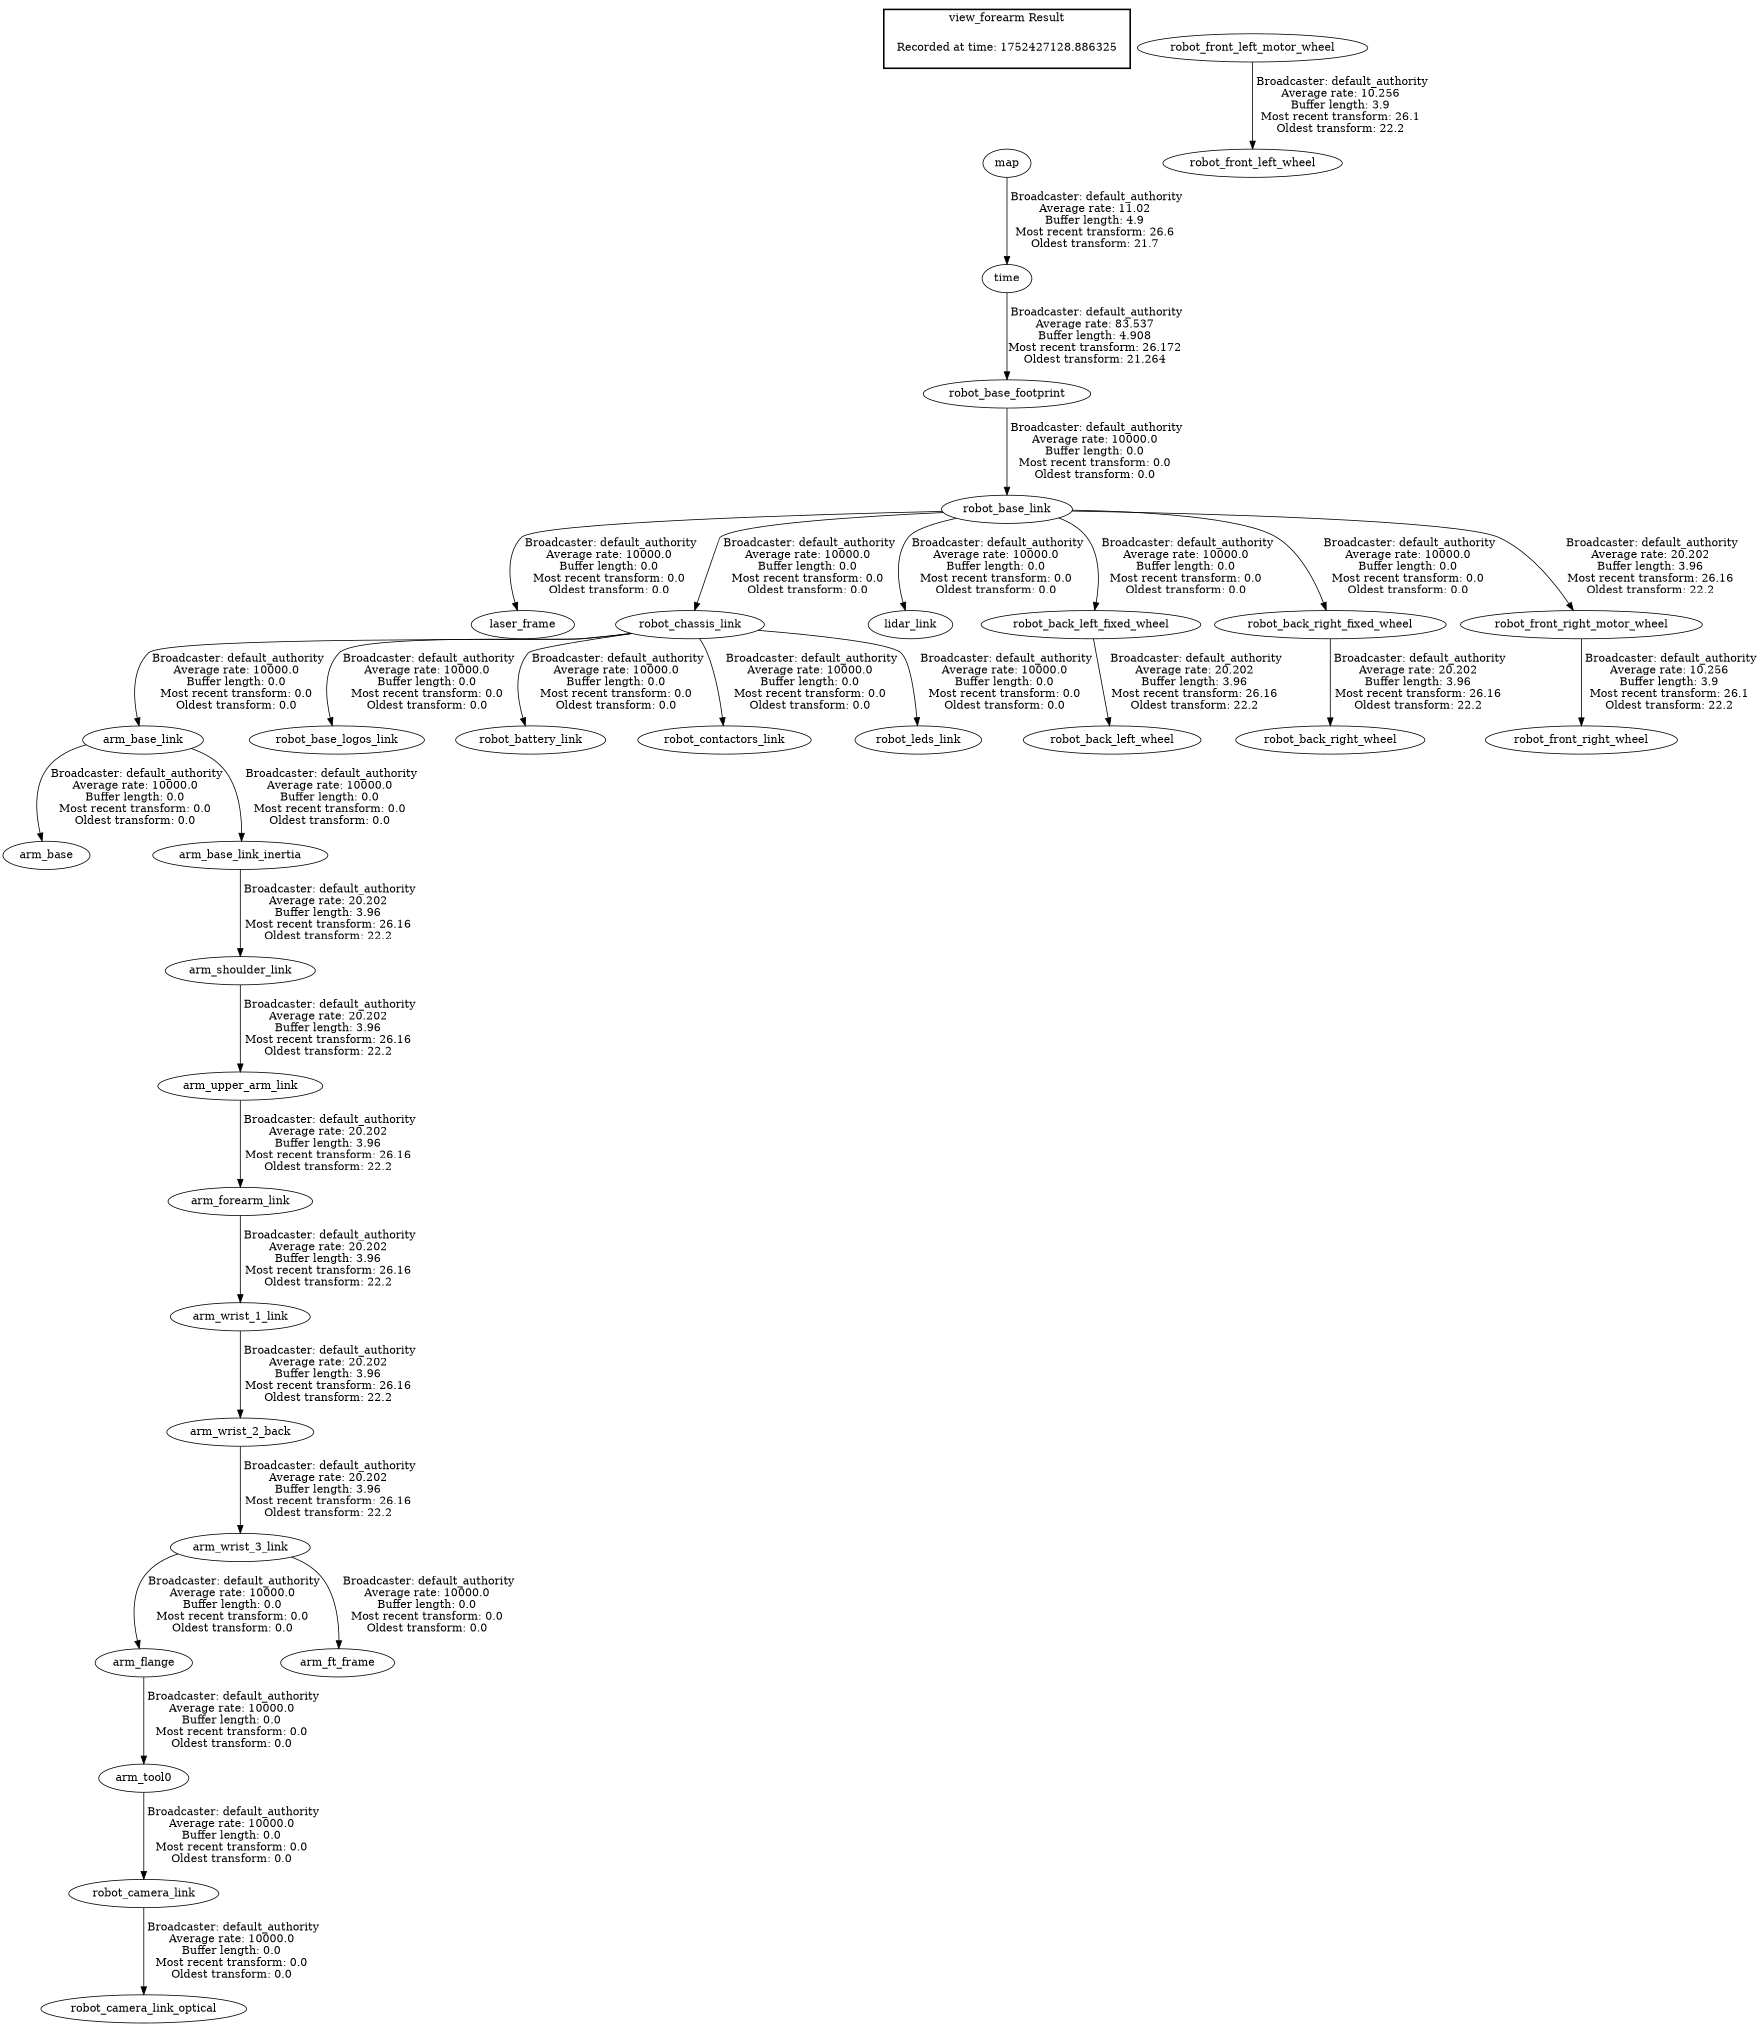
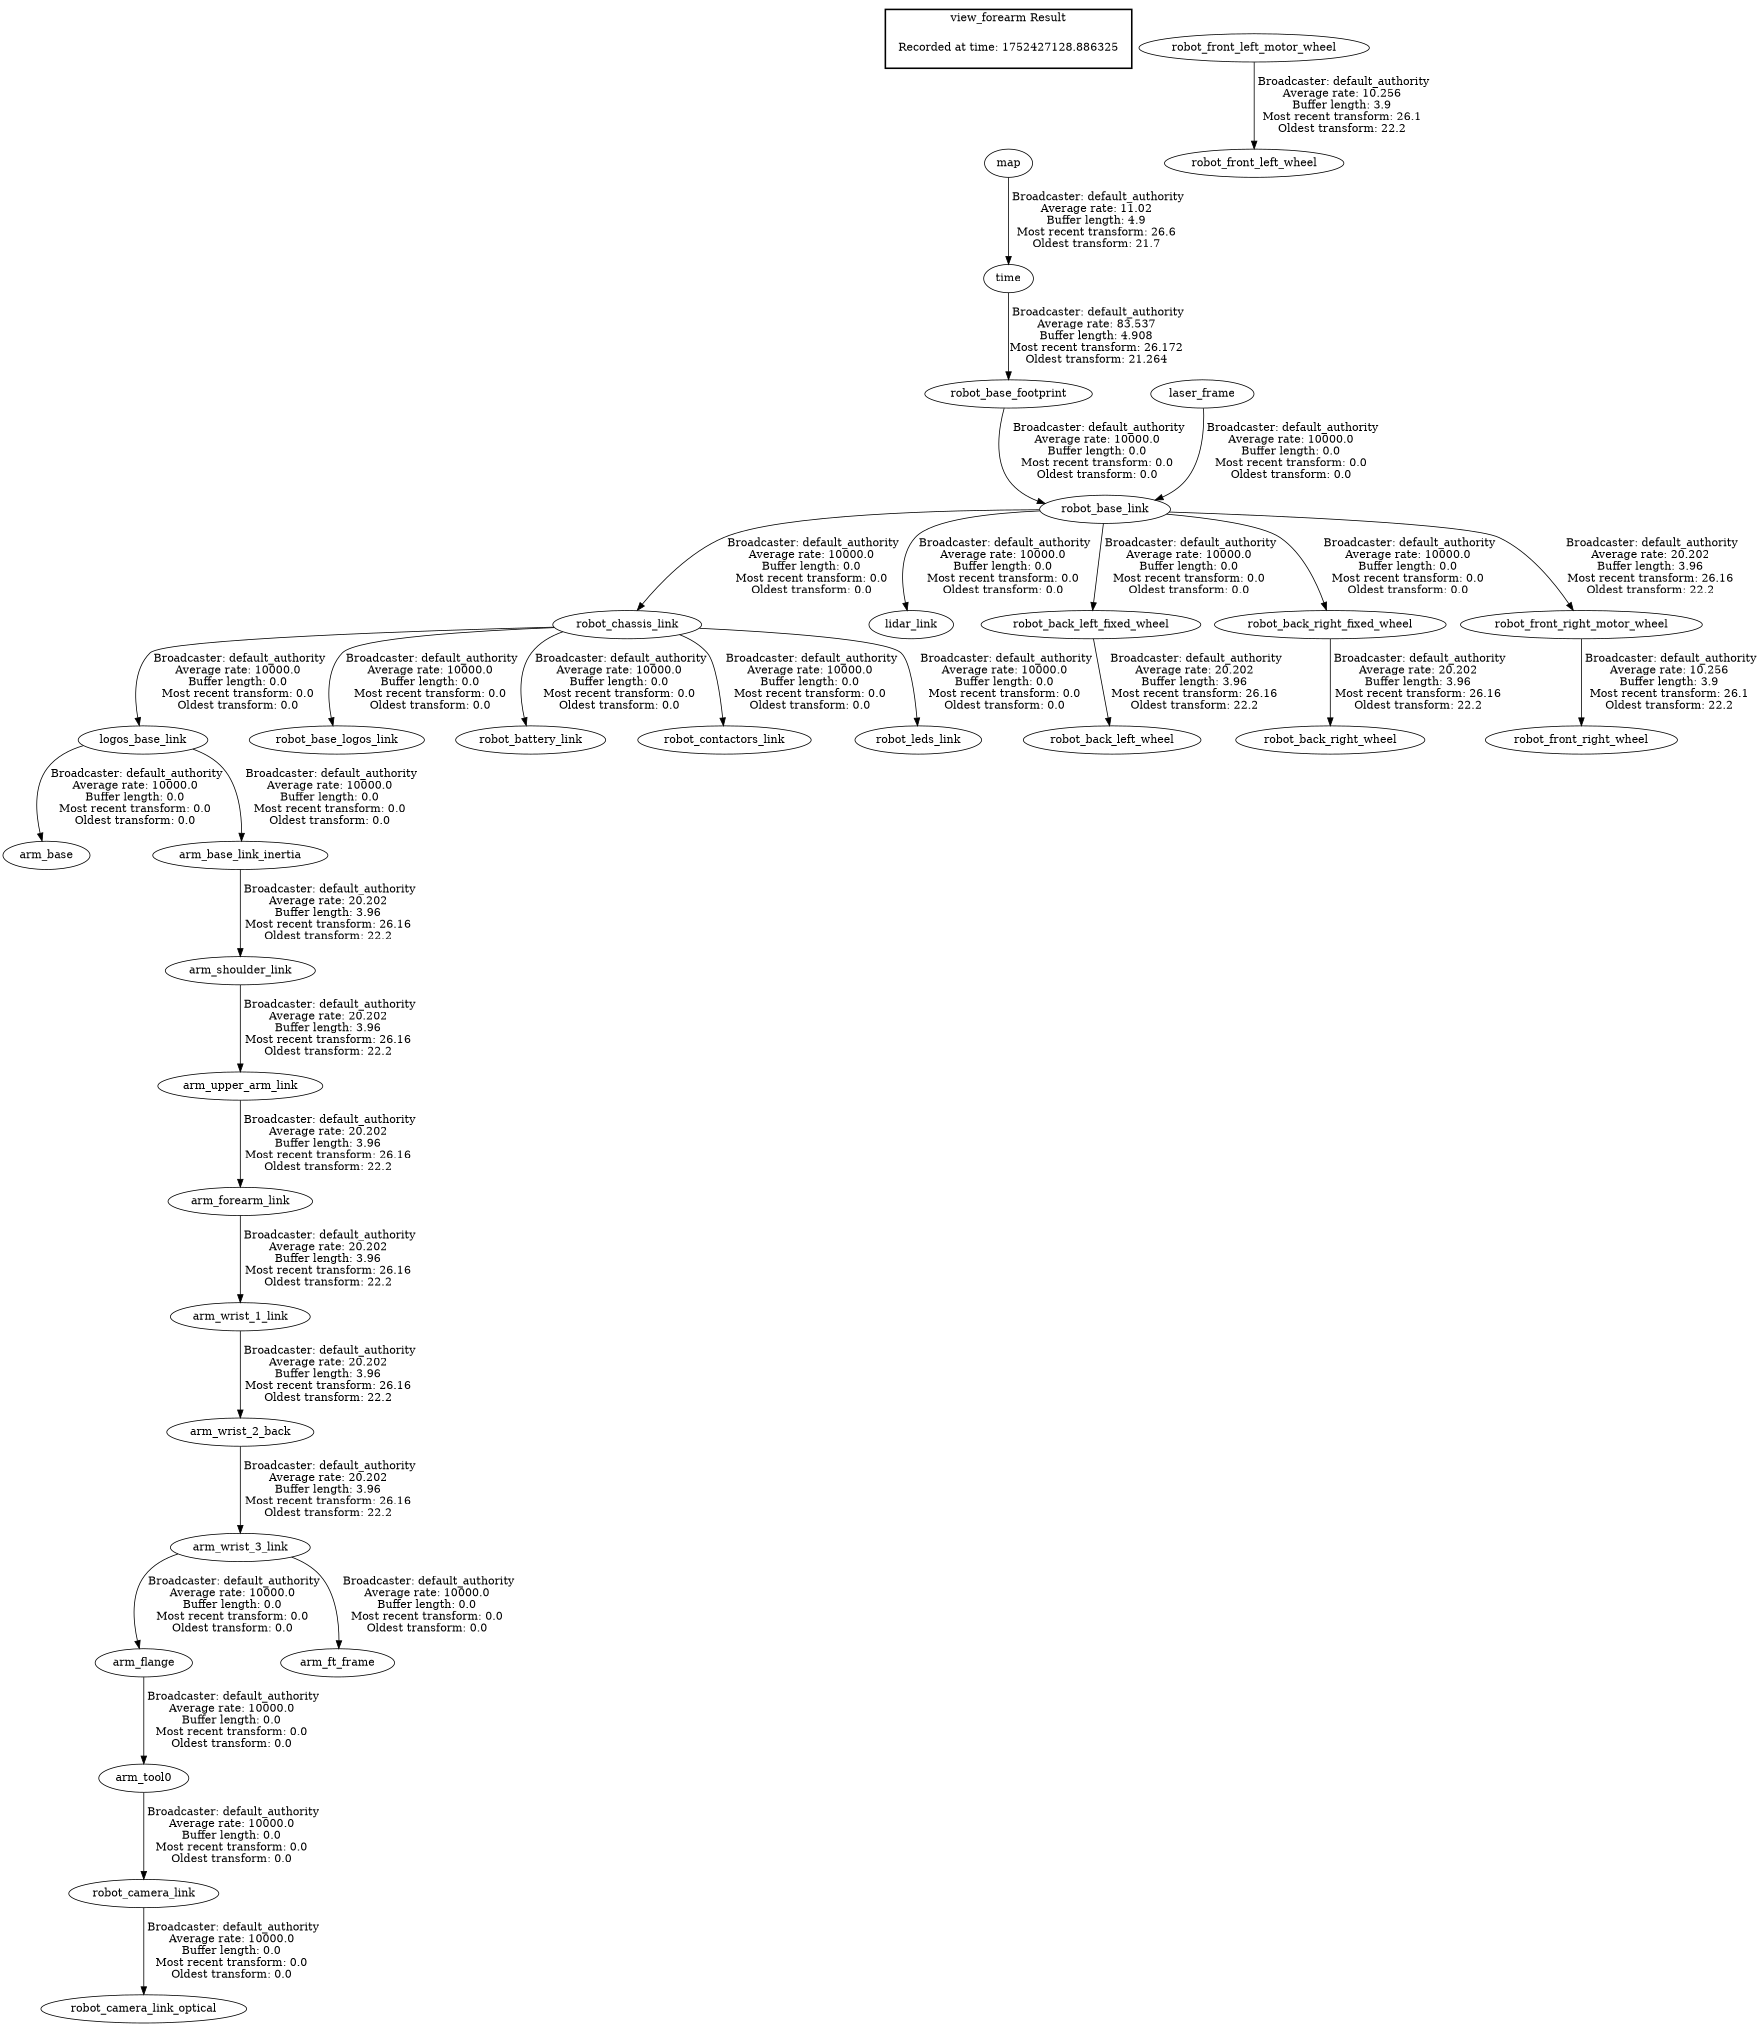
edge "robot_base_link" -> "laser_frame": reversed
node "arm_base_link": label "arm_base_link" -> "logos_base_link"
